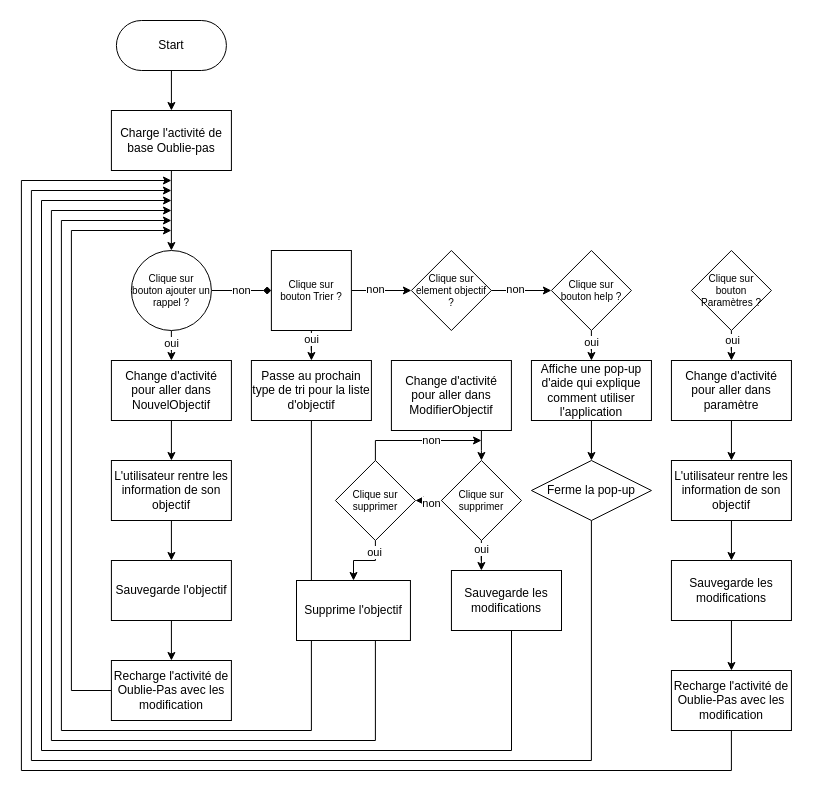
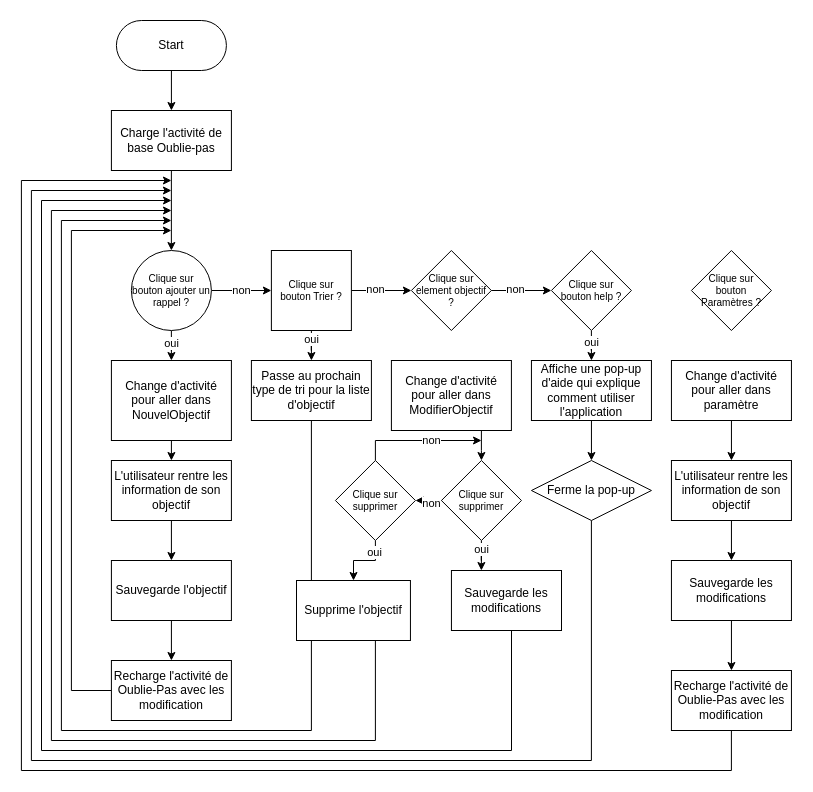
edge "Clique sur bouton ajouter un rappel ?" -> "Clique sur bouton Trier ?": arrowhead diamond -> classic
edge "Clique sur bouton Paramètres ?" -> "Change d'activité pour aller dans paramètre": removed, label "oui"
node "Change d'activité pour aller dans NouvelObjectif": size 120x60 -> 120x80
